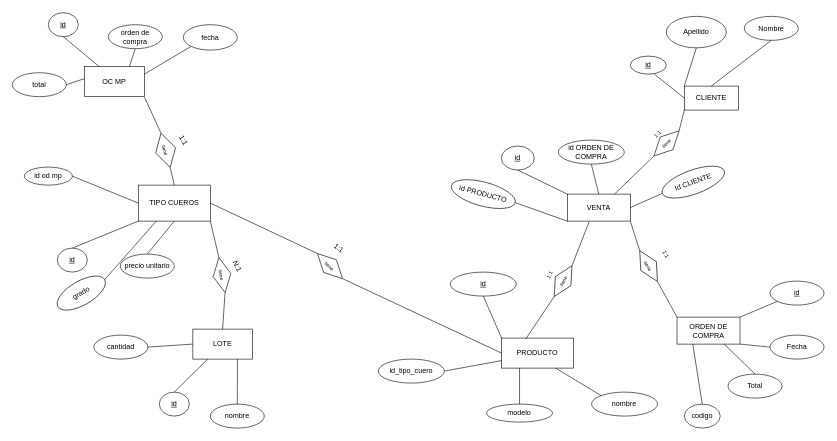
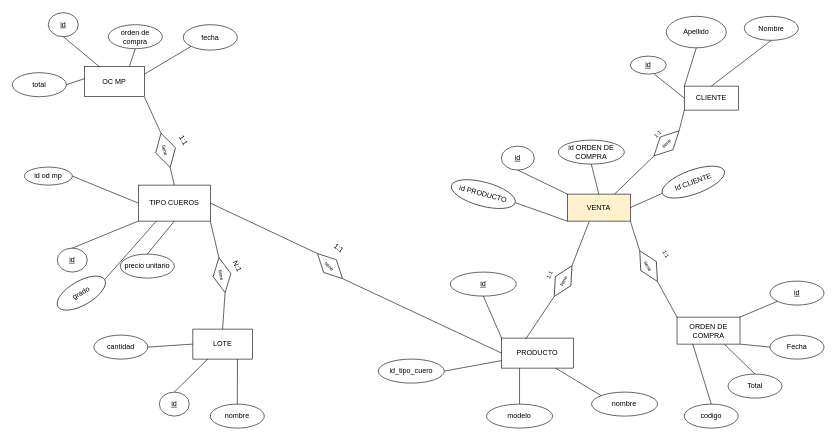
node "VENTA": fillcolor #ffffff -> #fff2cc
node "modelo": size 66x18 -> 66x24
node "codigo": size 36x24 -> 54x24
